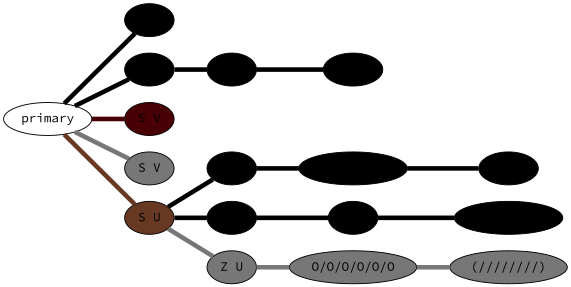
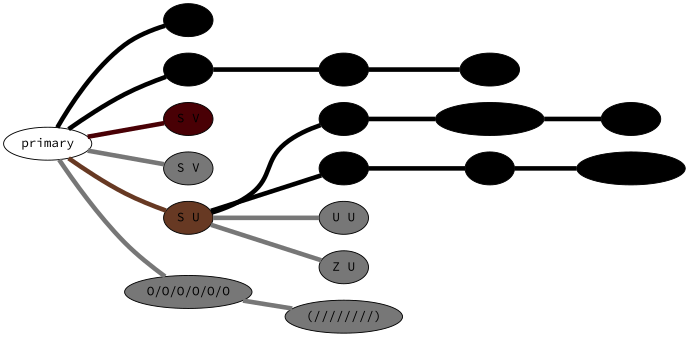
node "U U": added
edge "Z U" -- "O/O/O/O/O/O": now "primary" -- "O/O/O/O/O/O"
